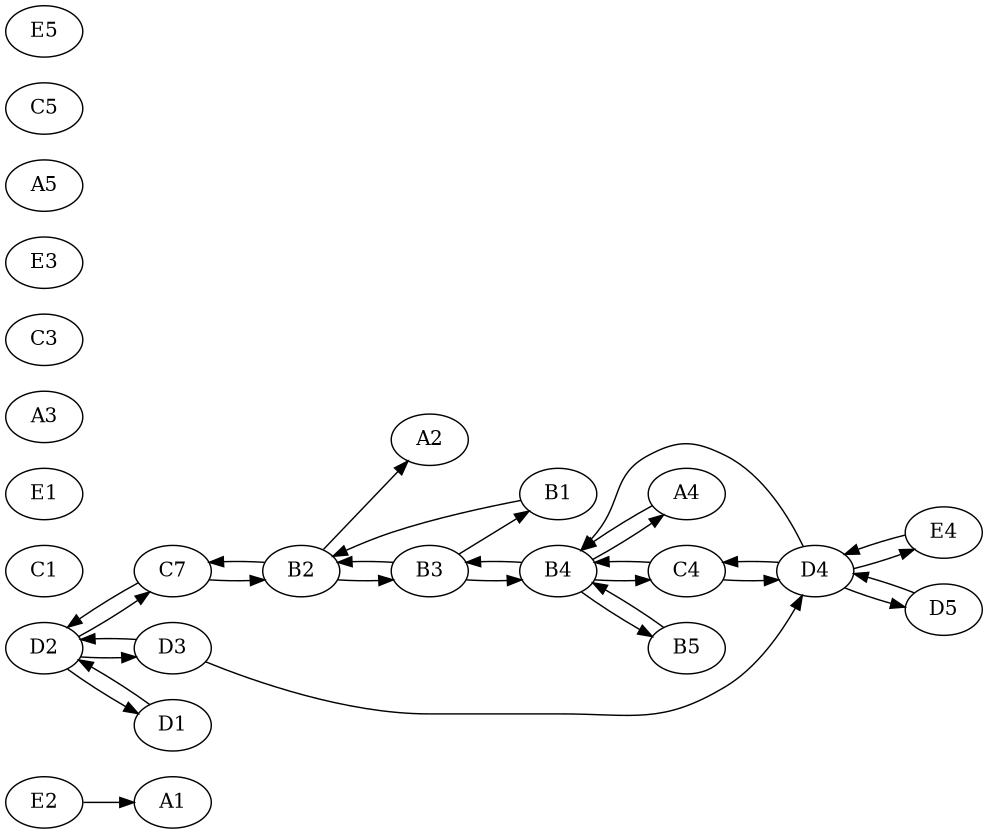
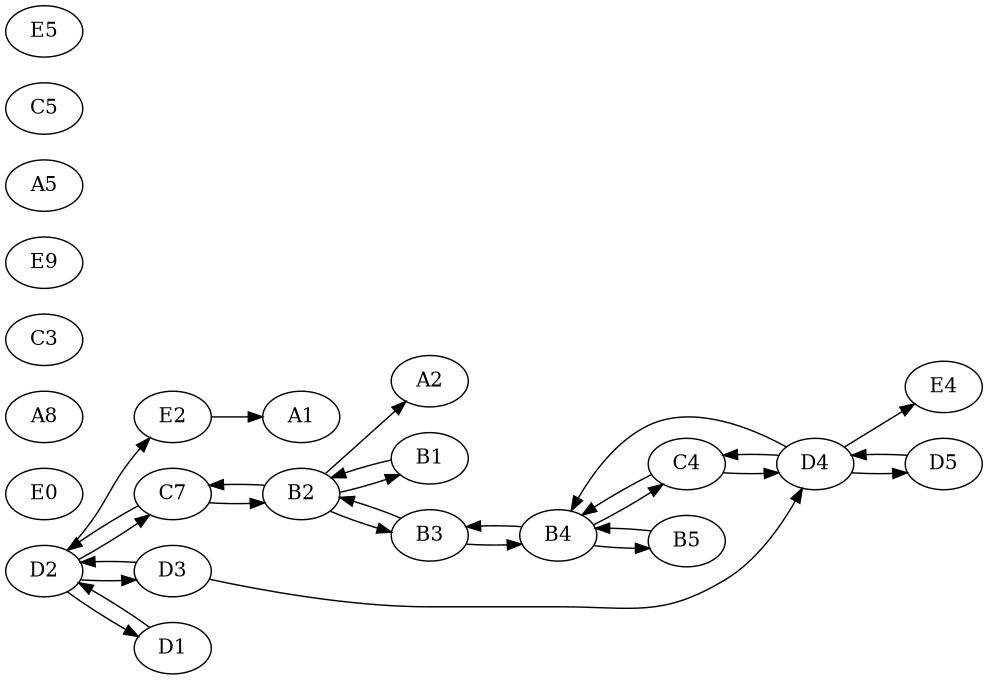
node "E3": label "E3" -> "E9"
node "A3": label "A3" -> "A8"
node "E1": label "E1" -> "E0"
node "A4": removed
edge "D2" -> "E2": added
edge "B3" -> "B1": now "B2" -> "B1"
edge "E4" -> "D4": removed
node "C1": removed
